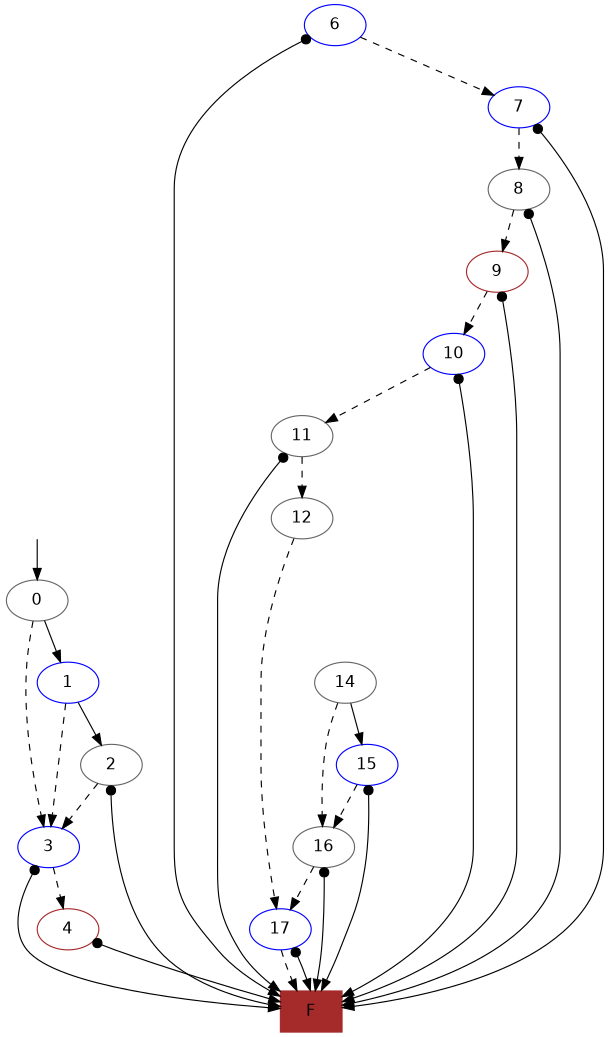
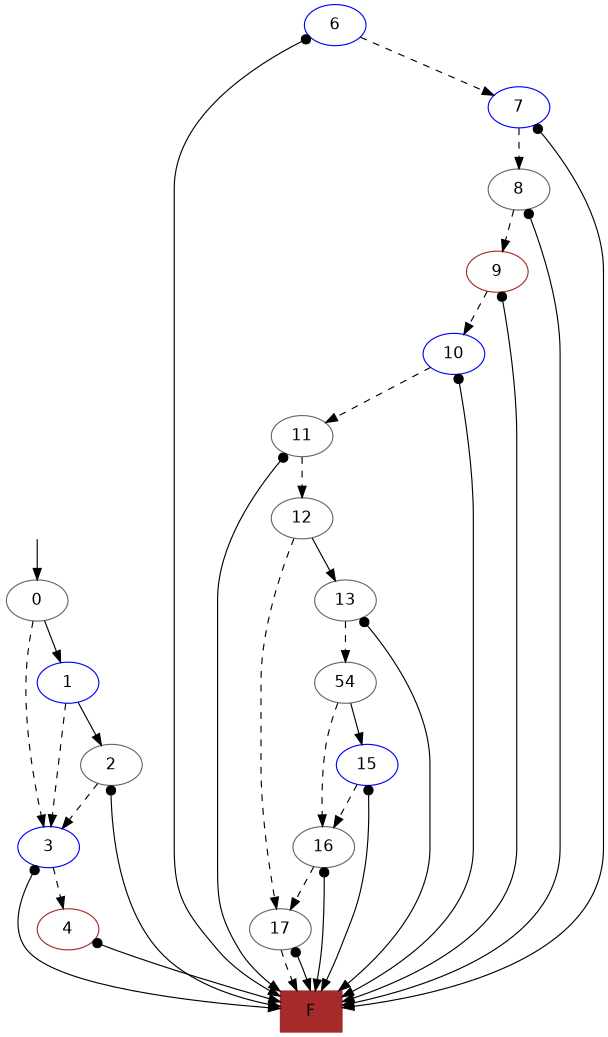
node "13": added
node "14": label "14" -> "54"
node "17": color blue -> gray40
